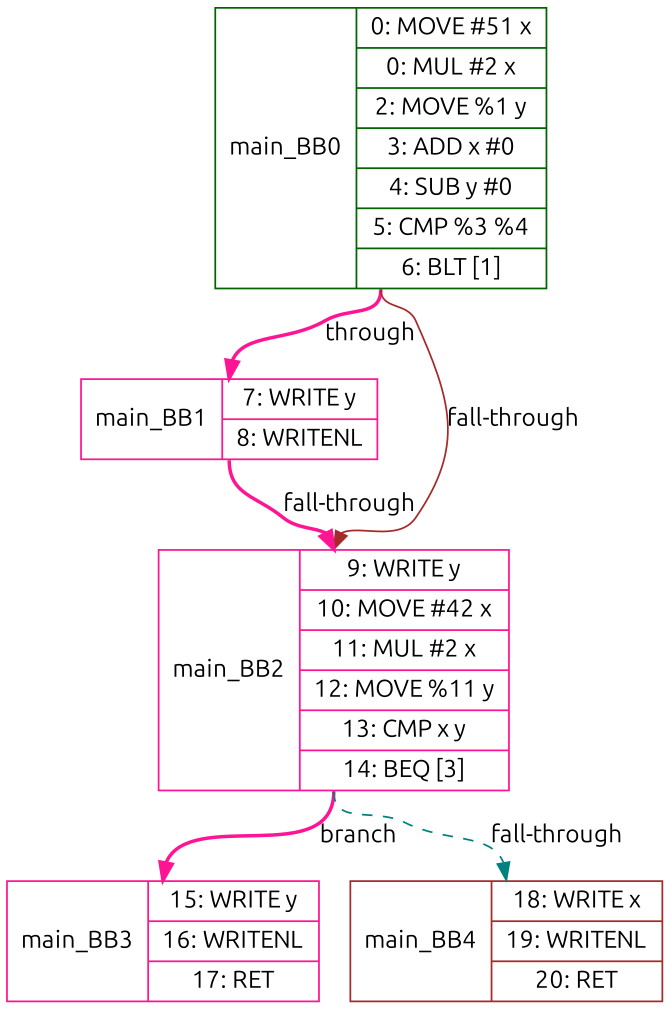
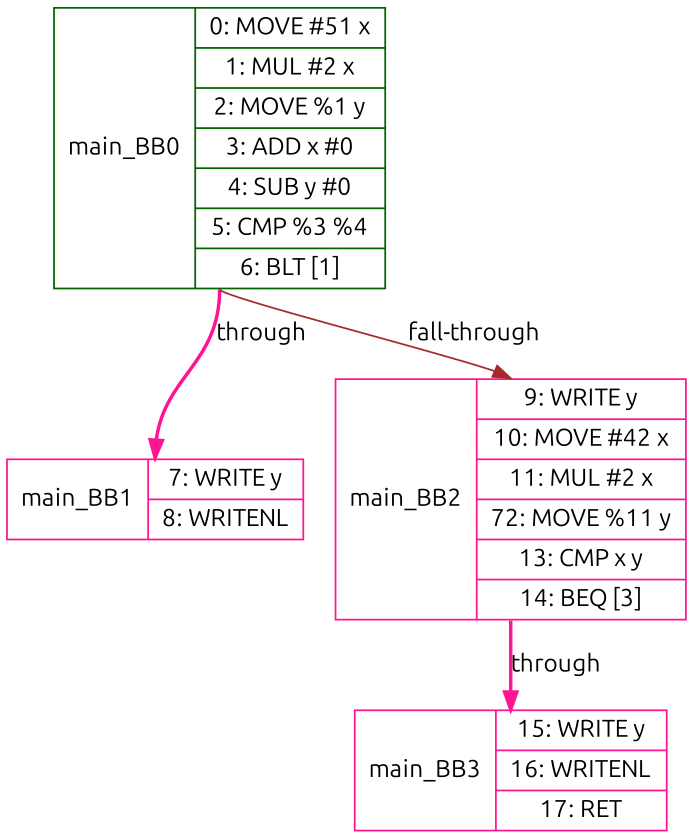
node "main_BB0": text "0: MUL #2 x" -> "1: MUL #2 x"
edge "main_BB1" -> "main_BB2": removed, label "fall-through"
node "main_BB2": text "12: MOVE %11 y" -> "72: MOVE %11 y"
edge "main_BB2" -> "main_BB3": label "branch" -> "through"
node "main_BB4": removed
